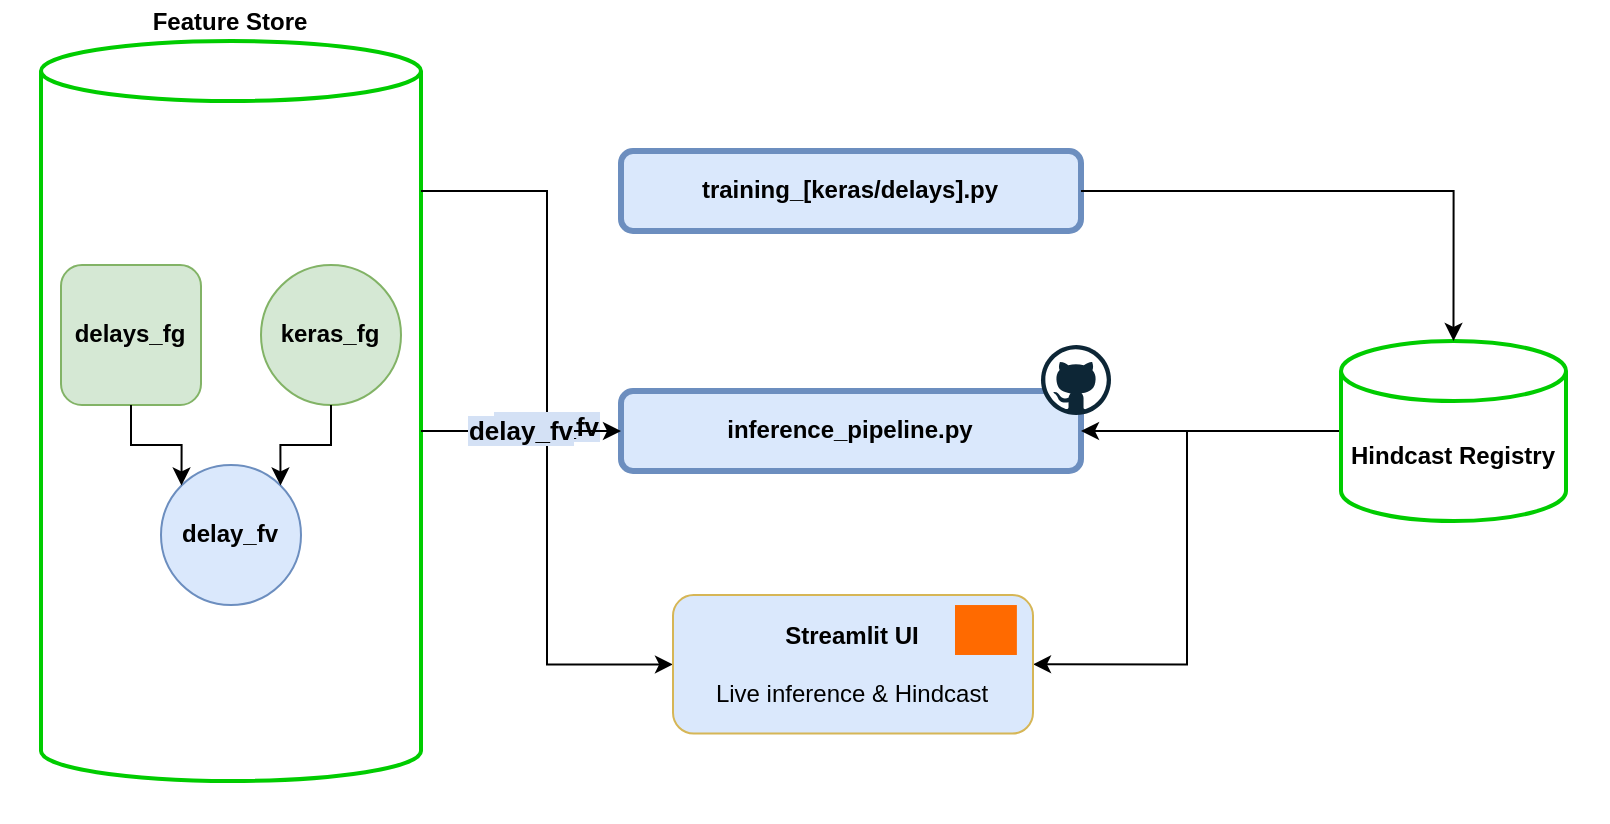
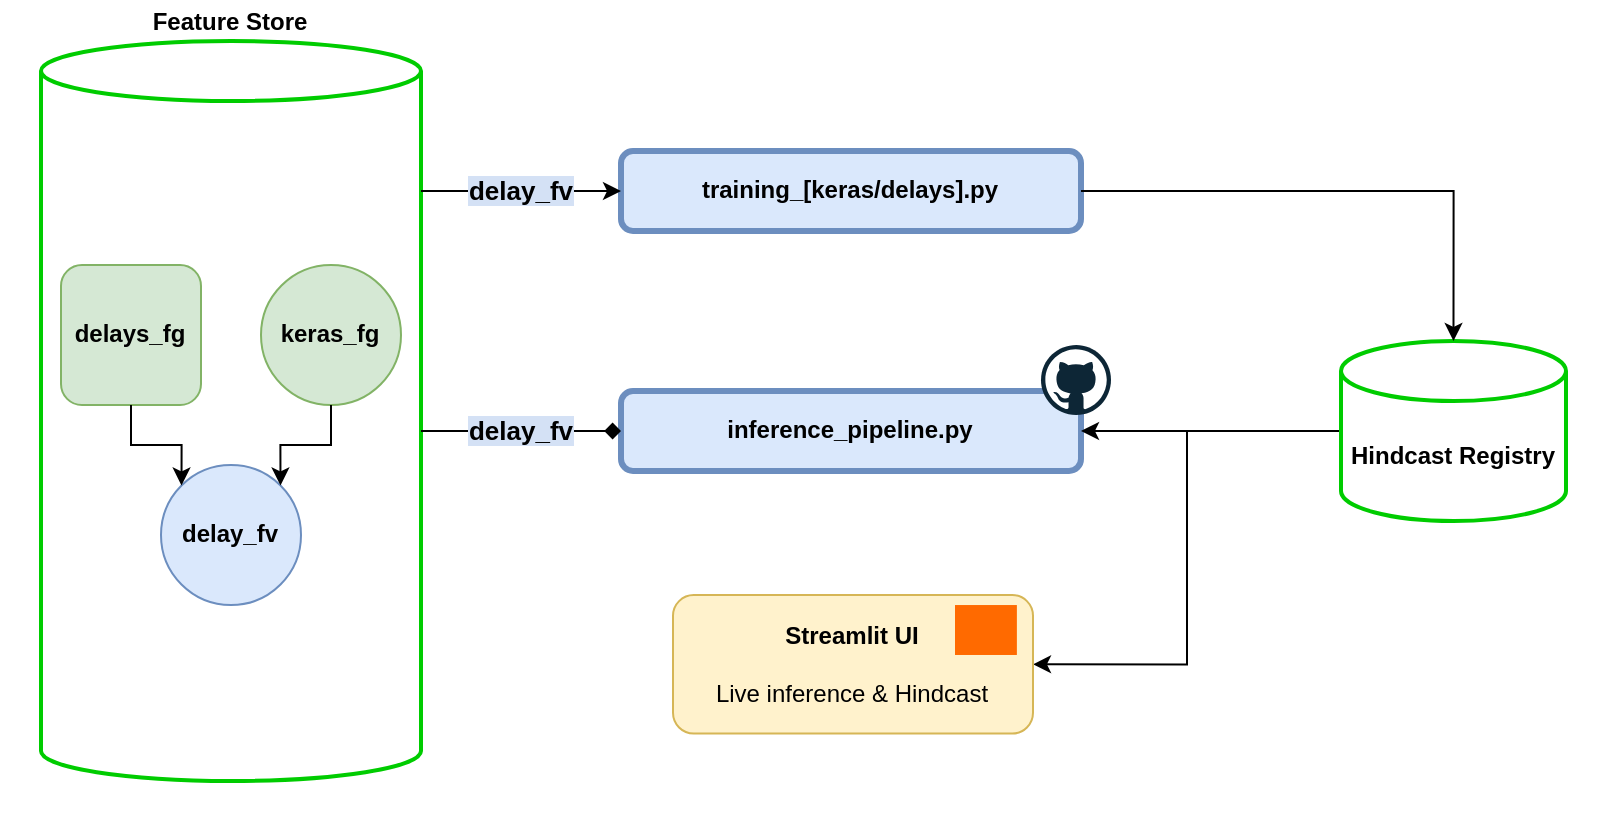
edge "Feature Store" -> "inference_pipeline.py": arrowhead classic -> diamond
edge "Feature Store" -> "Streamlit UI Live inference & Hindcast": now "Feature Store" -> "training_[keras/delays].py"
node "Streamlit UI Live inference & Hindcast": fillcolor #dae8fc -> #fff2cc
